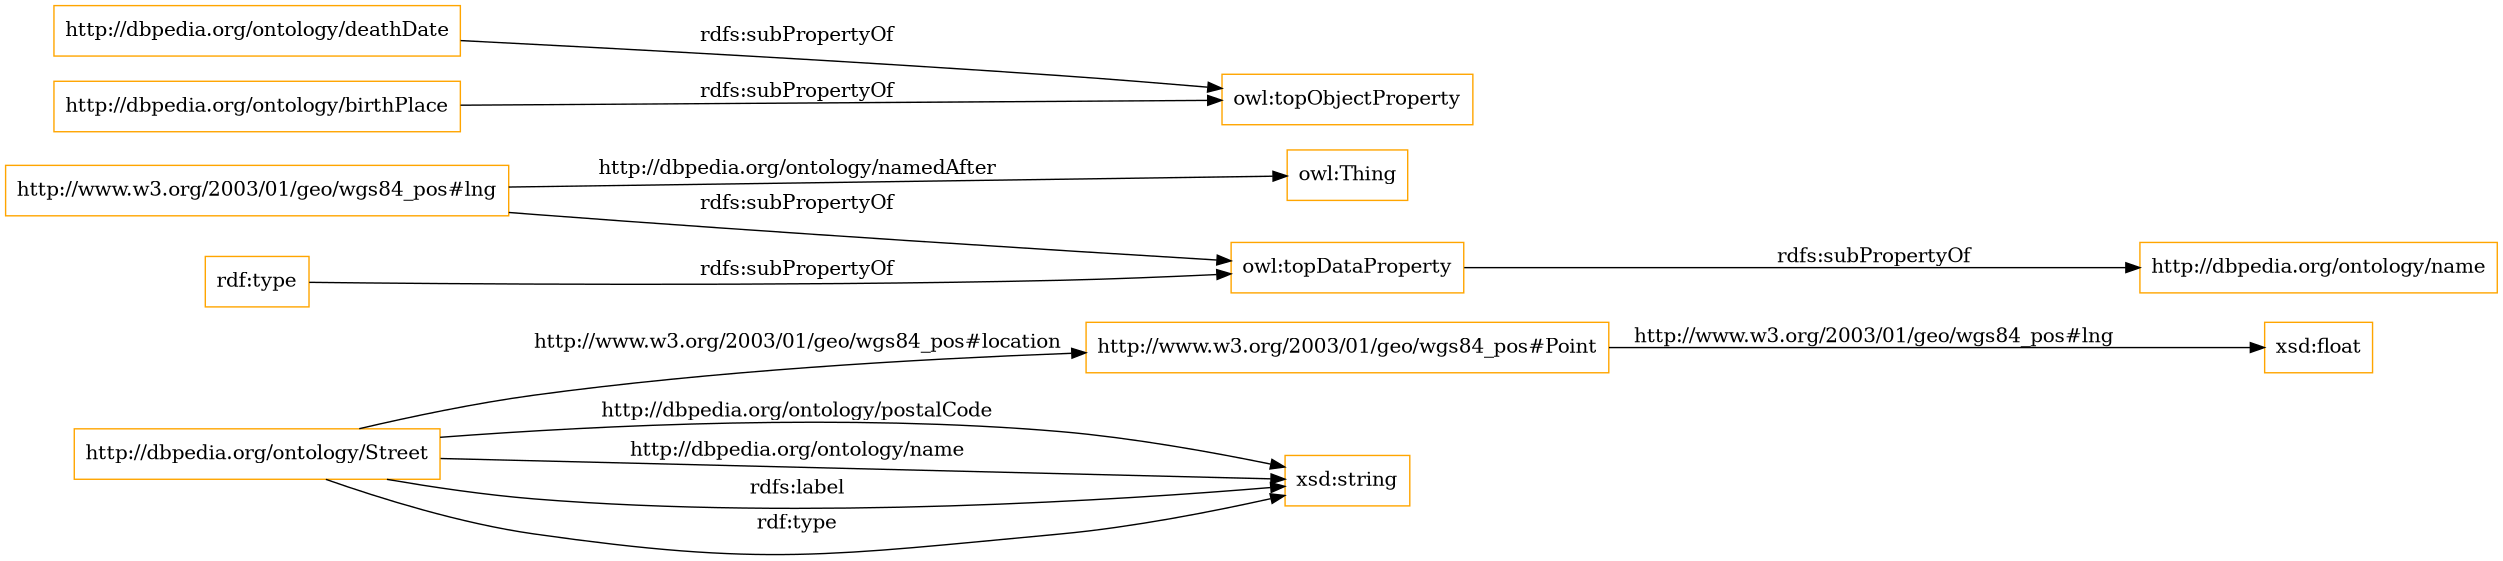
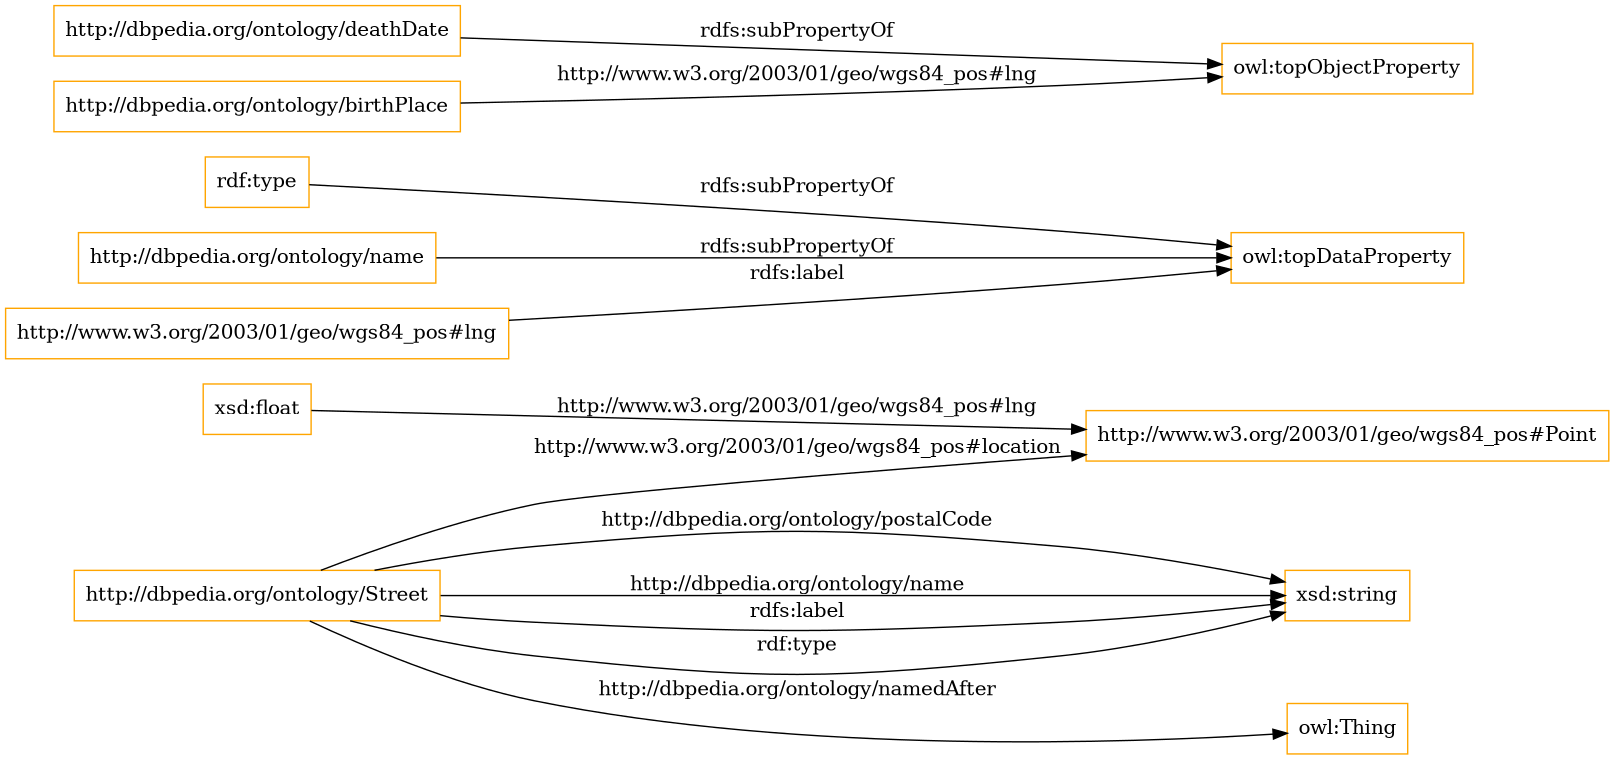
edge "http://dbpedia.org/ontology/birthPlace" -> "owl:topObjectProperty": label "rdfs:subPropertyOf" -> "http://www.w3.org/2003/01/geo/wgs84_pos#lng"
edge "http://www.w3.org/2003/01/geo/wgs84_pos#lng" -> "owl:Thing": now "http://dbpedia.org/ontology/Street" -> "owl:Thing"
edge "http://www.w3.org/2003/01/geo/wgs84_pos#lng" -> "owl:topDataProperty": label "rdfs:subPropertyOf" -> "rdfs:label"
edge "owl:topDataProperty" -> "http://dbpedia.org/ontology/name": reversed
edge "http://www.w3.org/2003/01/geo/wgs84_pos#Point" -> "xsd:float": reversed
